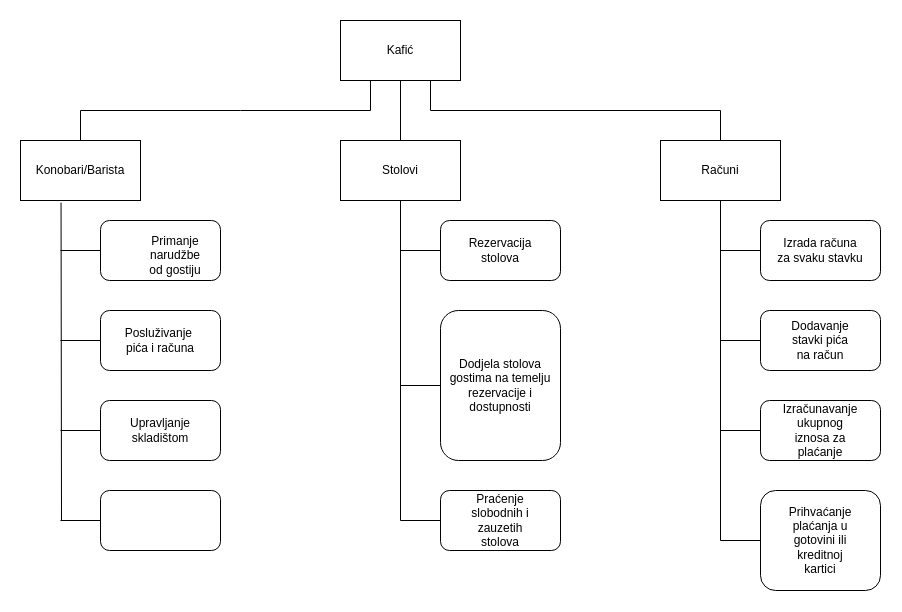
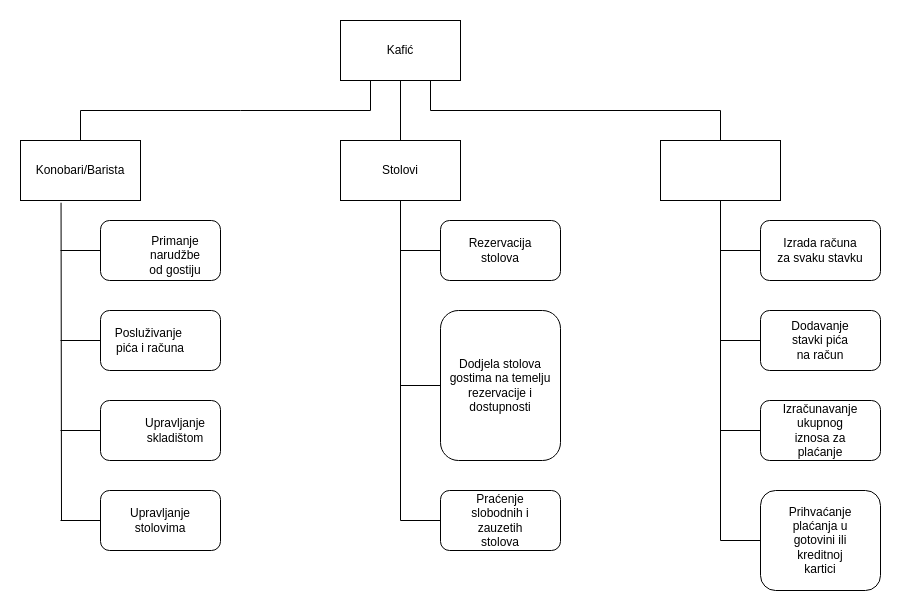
node "Računi": removed
node "Posluživanje pića i računa": moved (161, 341) -> (151, 341)
node "Upravljanje skladištom": moved (161, 431) -> (176, 431)
node "Upravljanje stolovima": added
